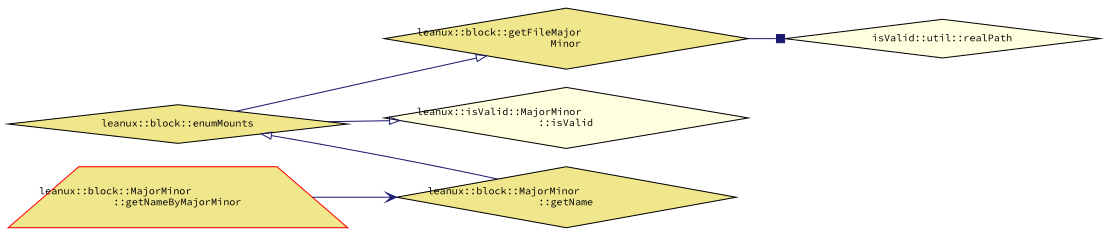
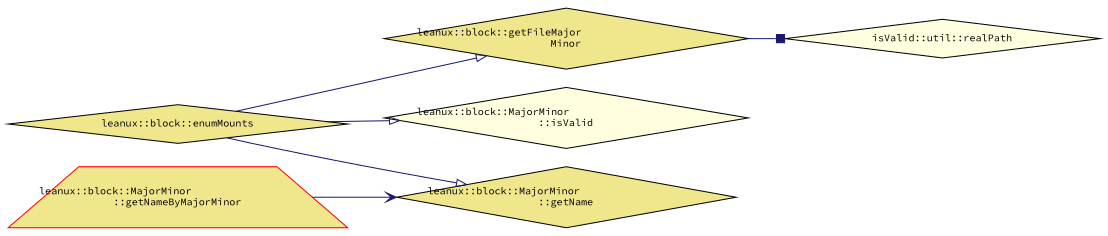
node "leanux::isValid::MajorMinor ::isValid": label "leanux::isValid::MajorMinor ::isValid" -> "leanux::block::MajorMinor ::isValid"
edge "leanux::block::MajorMinor ::getName" -> "leanux::block::enumMounts": reversed
